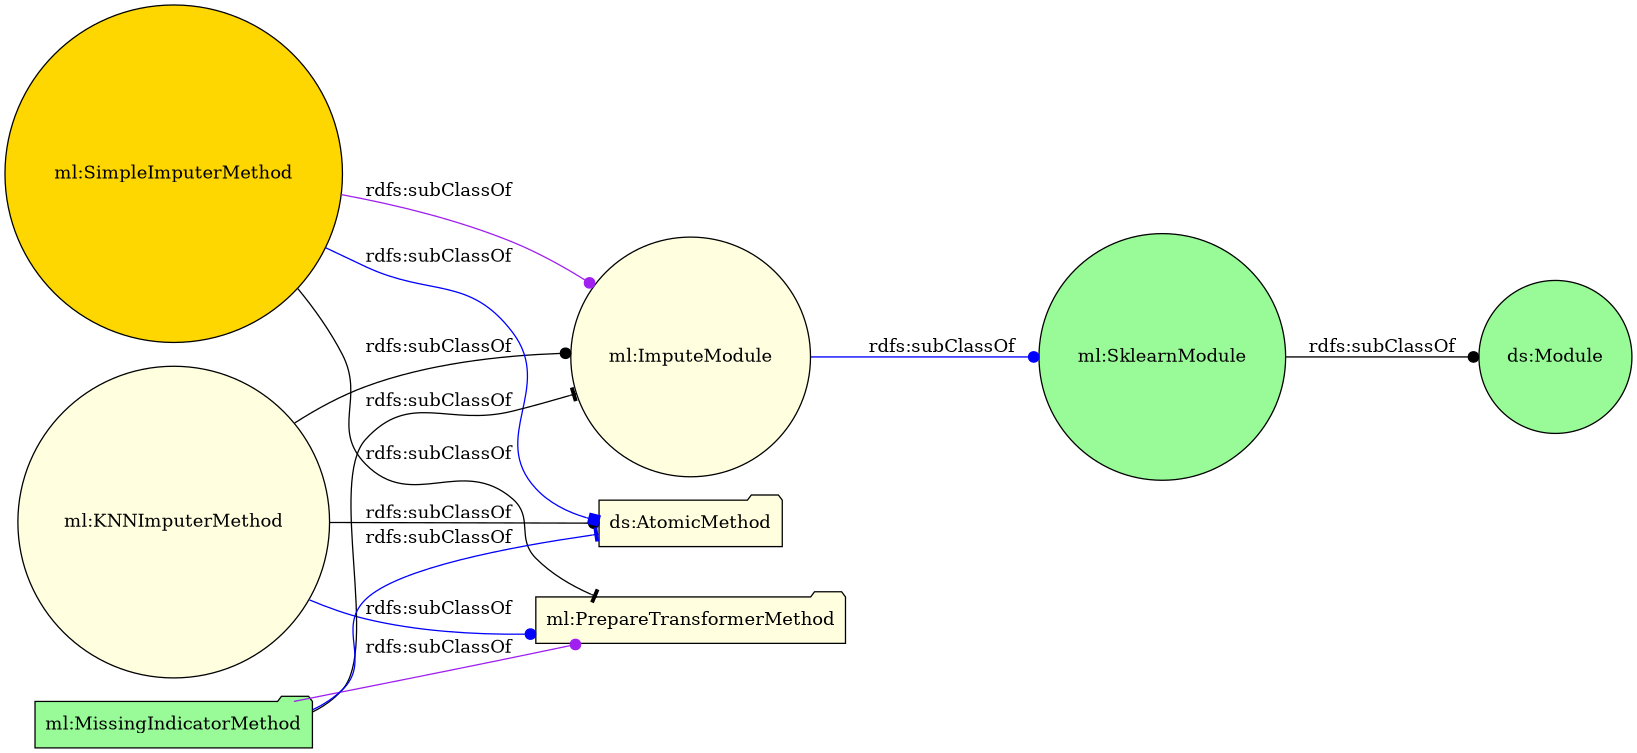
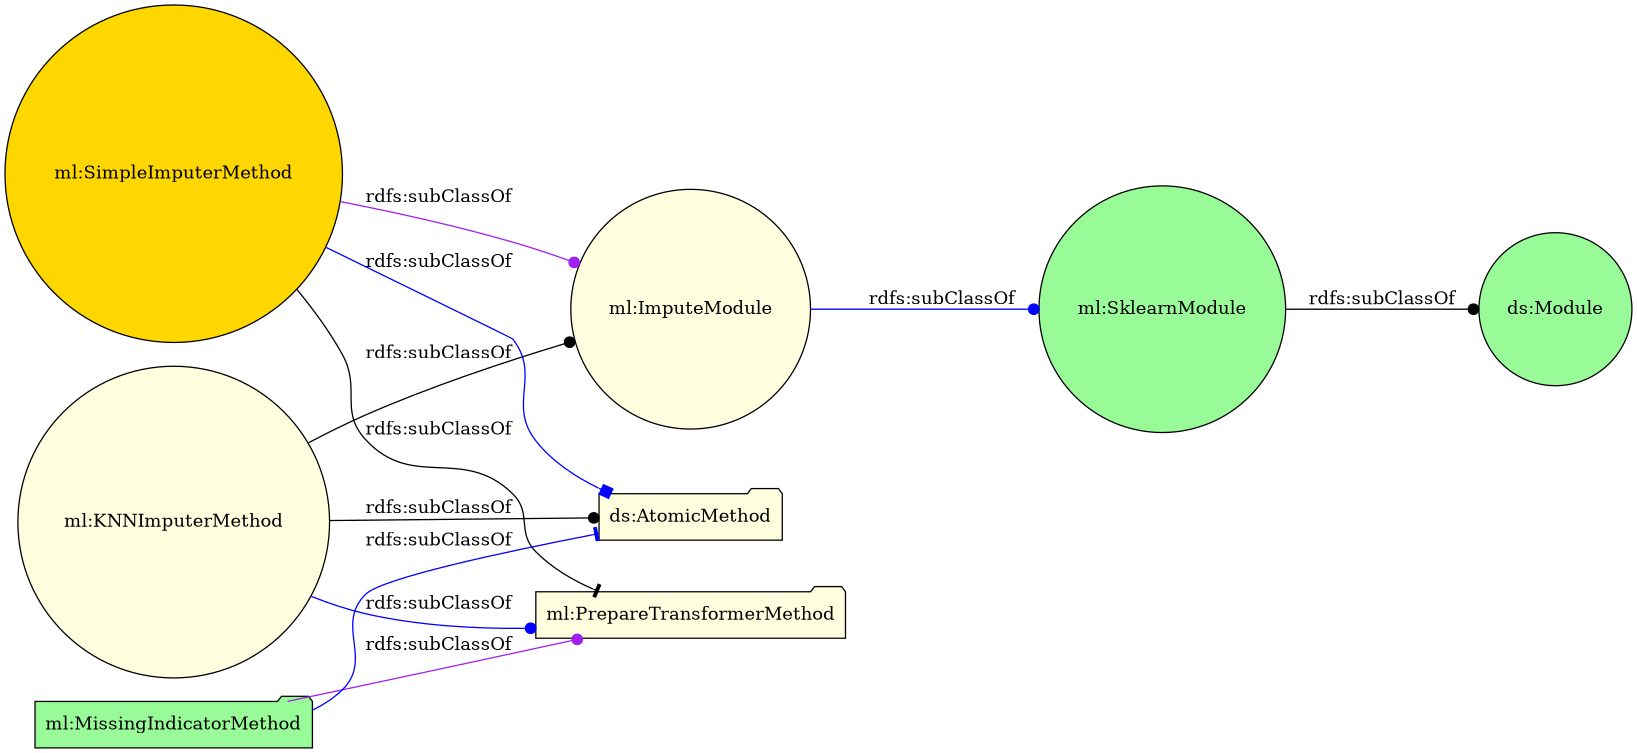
edge "ml:MissingIndicatorMethod" -> "ml:ImputeModule": removed, label "rdfs:subClassOf"
